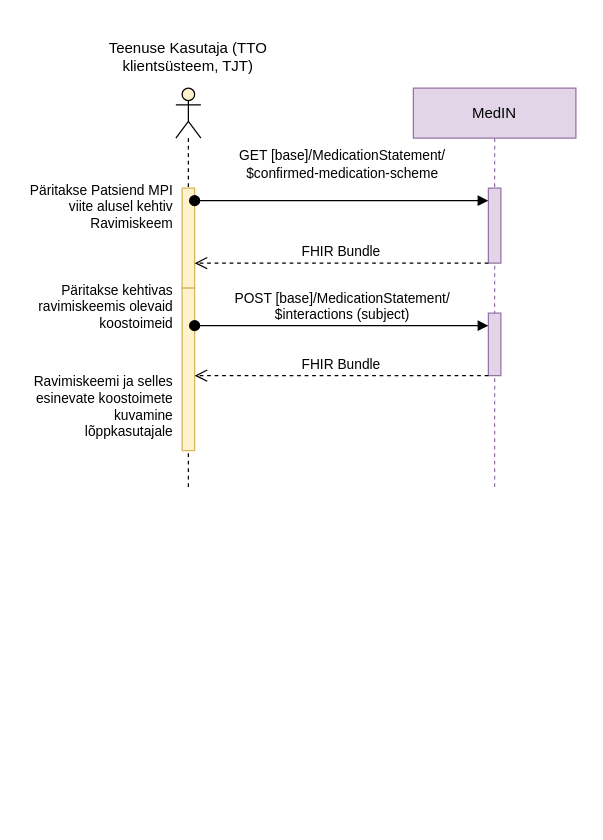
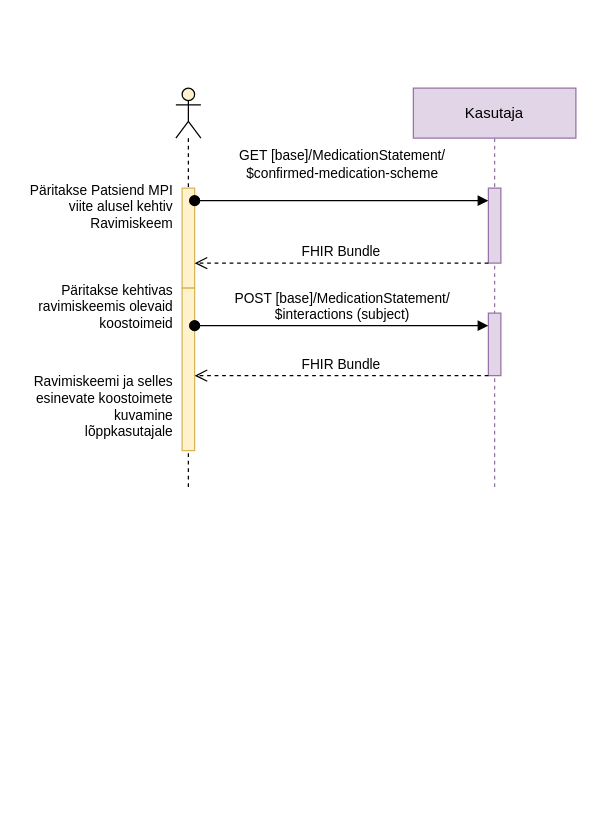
node "Teenuse Kasutaja (TTO klientsüsteem, TJT)": removed
node "MedIN": label "MedIN" -> "Kasutaja"
